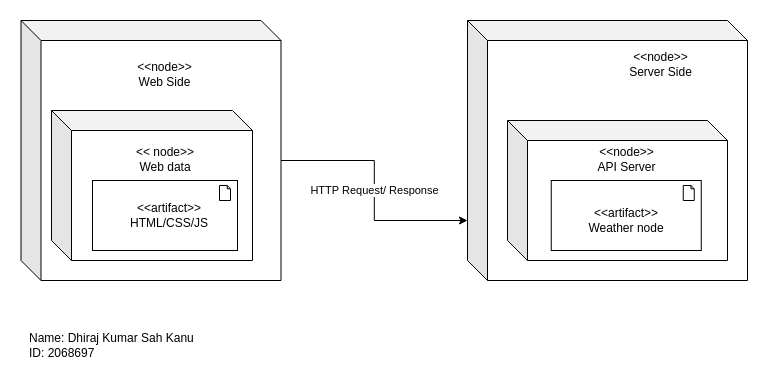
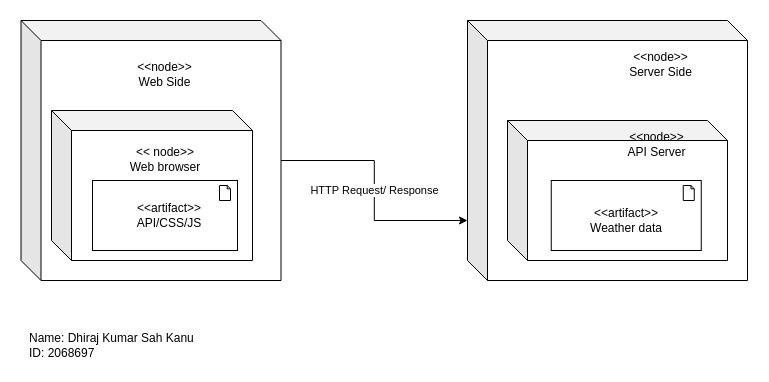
node "<< node>> Web data": label "<< node>> Web data" -> "<< node>> Web browser"
node "<<node>> API Server": moved (626, 160) -> (656, 145)
node "<<artifact>> HTML/CSS/JS": label "<<artifact>> HTML/CSS/JS" -> "<<artifact>> API/CSS/JS"
node "<<artifact>> Weather node": label "<<artifact>> Weather node" -> "<<artifact>> Weather data"
